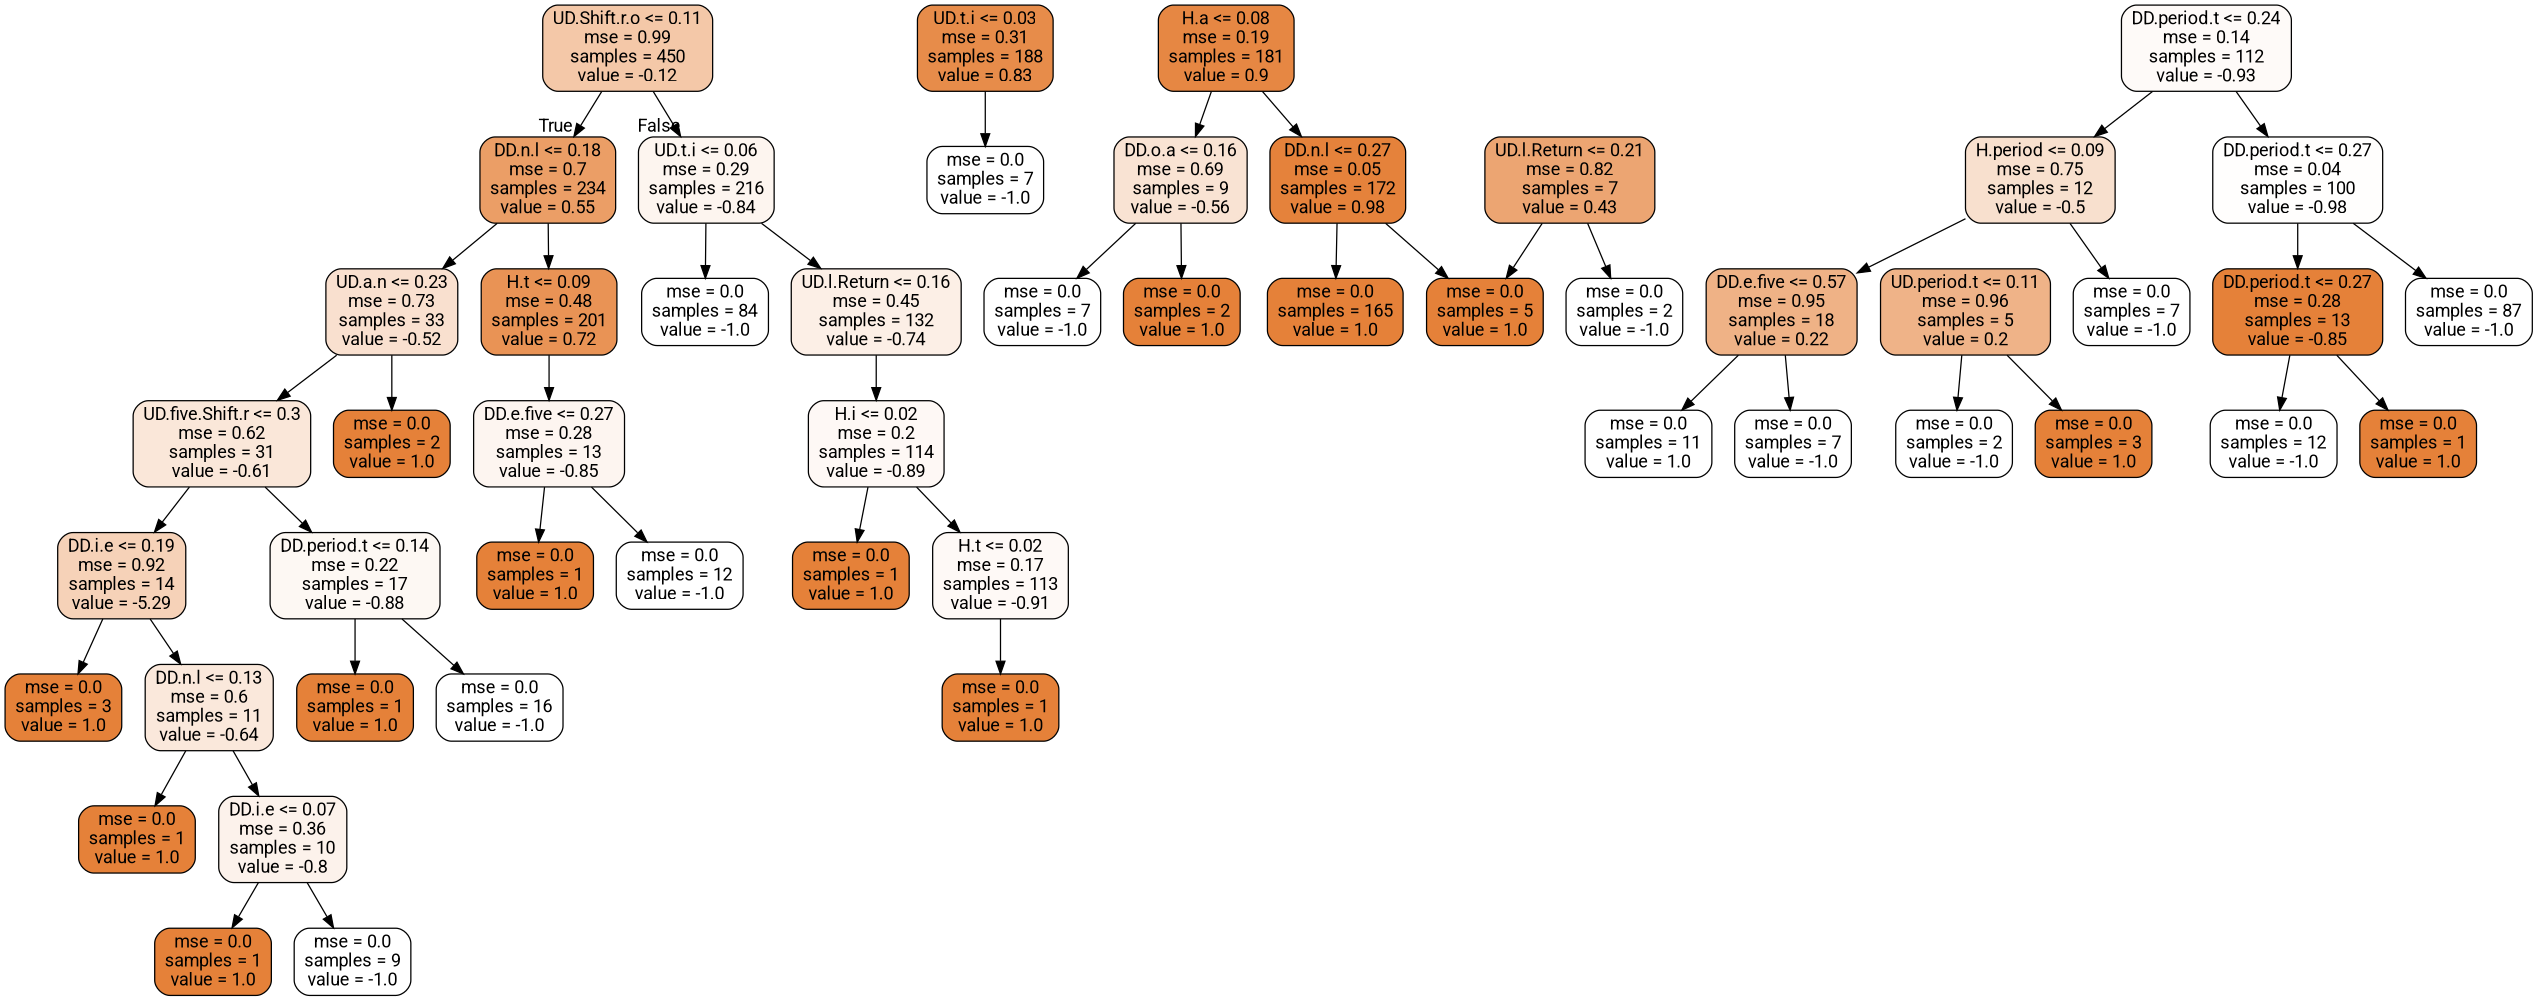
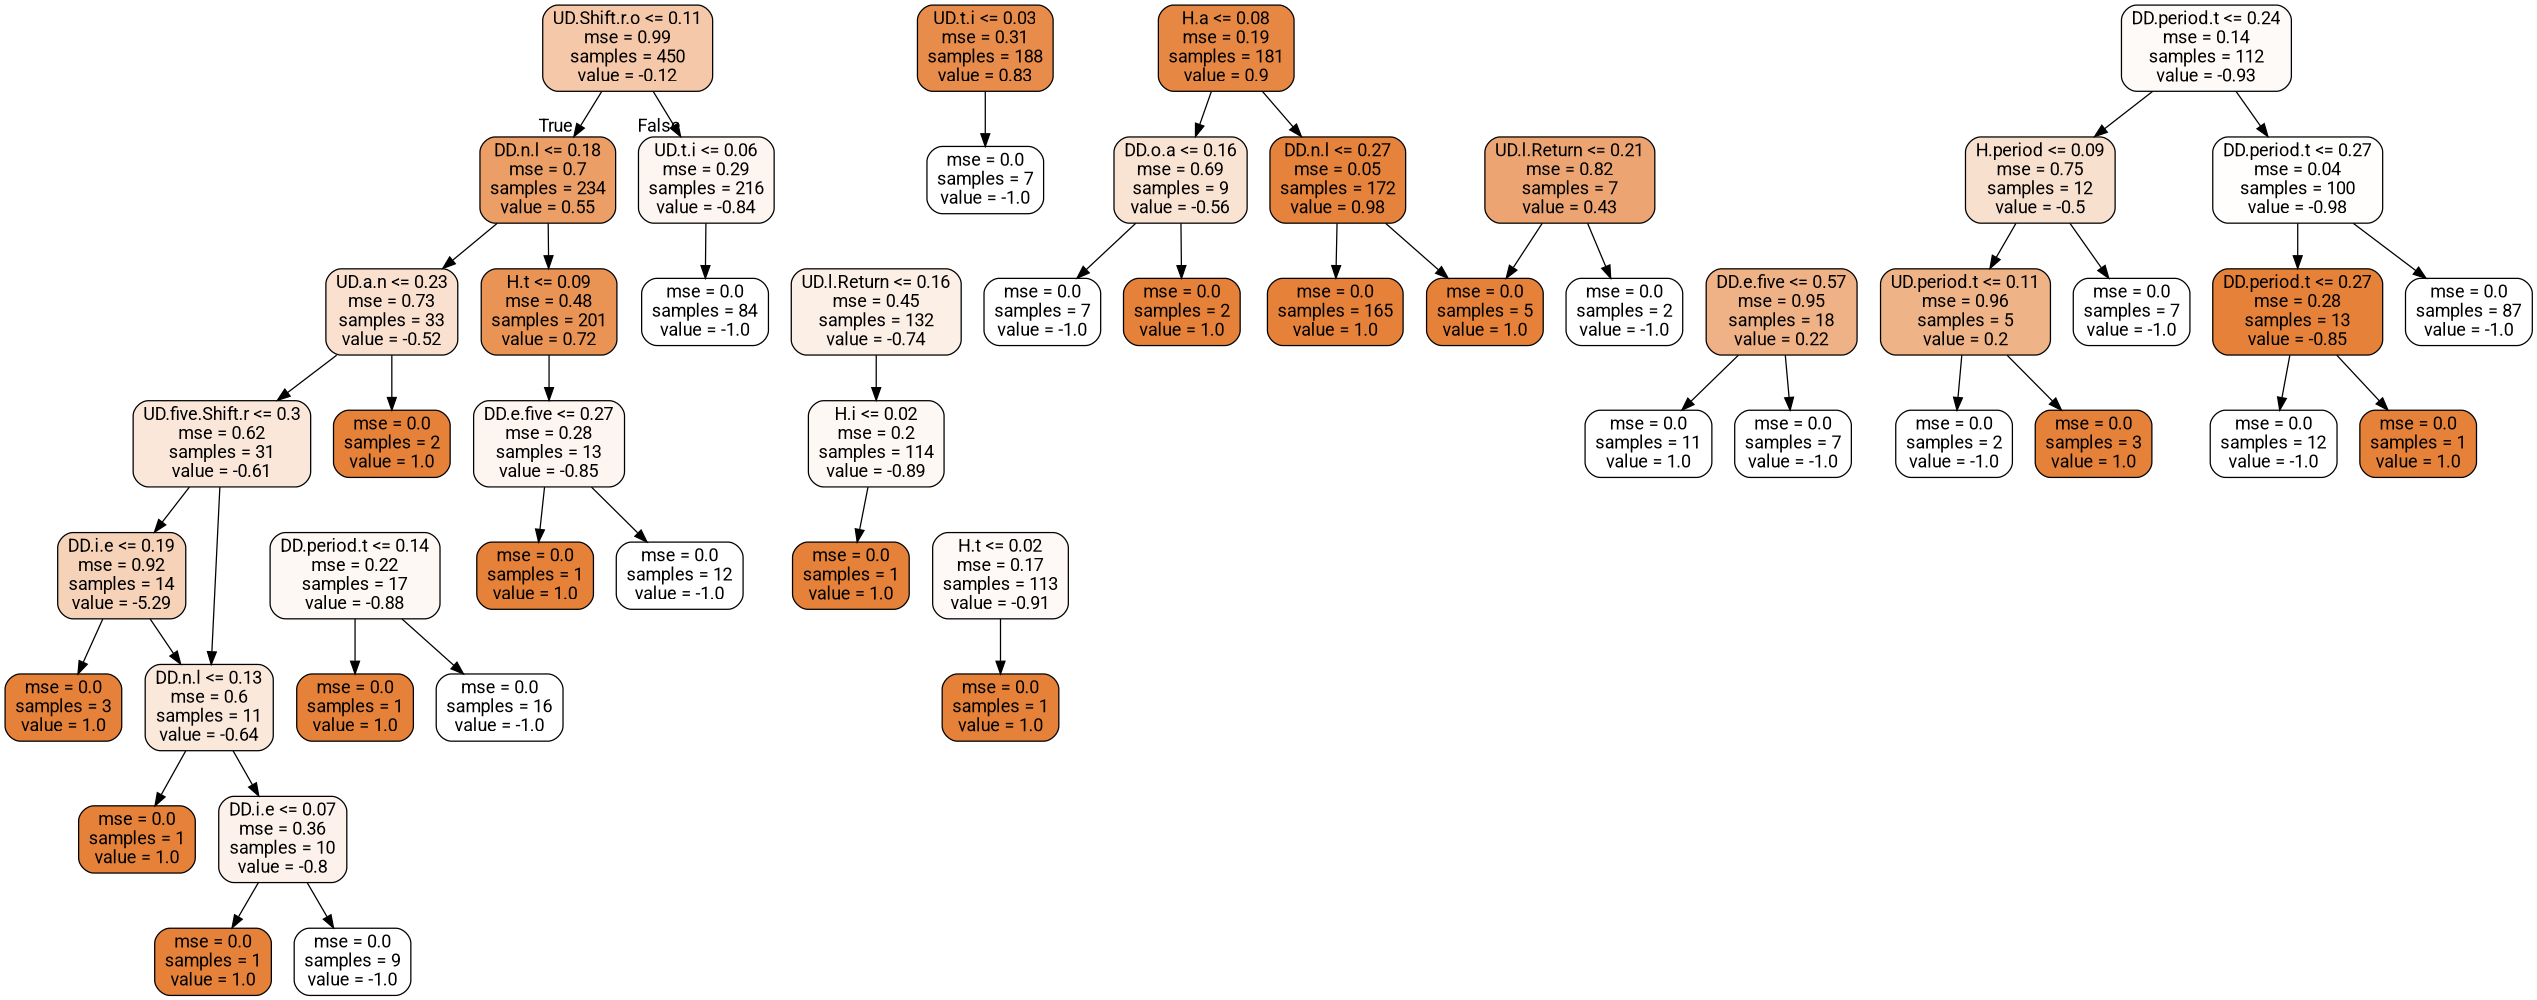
edge "UD.t.i <= 0.06 mse = 0.29 samples = 216 value = -0.84" -> "UD.l.Return <= 0.16 mse = 0.45 samples = 132 value = -0.74": removed
edge "H.period <= 0.09 mse = 0.75 samples = 12 value = -0.5" -> "DD.e.five <= 0.57 mse = 0.95 samples = 18 value = 0.22": now "H.period <= 0.09 mse = 0.75 samples = 12 value = -0.5" -> "UD.period.t <= 0.11 mse = 0.96 samples = 5 value = 0.2"
edge "UD.five.Shift.r <= 0.3 mse = 0.62 samples = 31 value = -0.61" -> "DD.period.t <= 0.14 mse = 0.22 samples = 17 value = -0.88": now "UD.five.Shift.r <= 0.3 mse = 0.62 samples = 31 value = -0.61" -> "DD.n.l <= 0.13 mse = 0.6 samples = 11 value = -0.64"
edge "H.i <= 0.02 mse = 0.2 samples = 114 value = -0.89" -> "H.t <= 0.02 mse = 0.17 samples = 113 value = -0.91": removed
